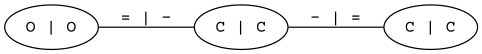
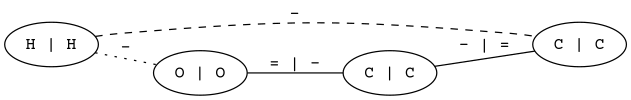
node "H | H": added
